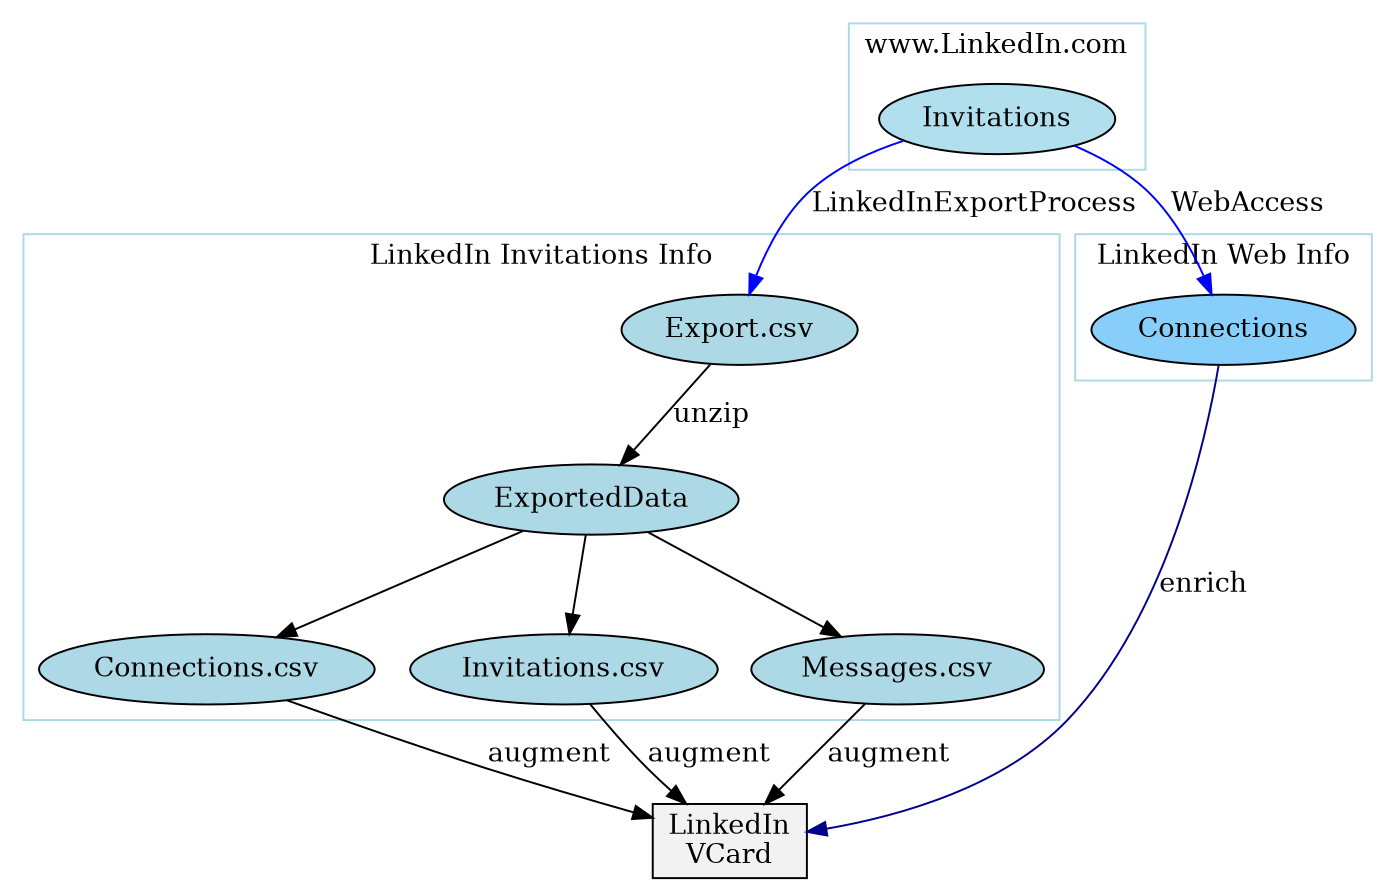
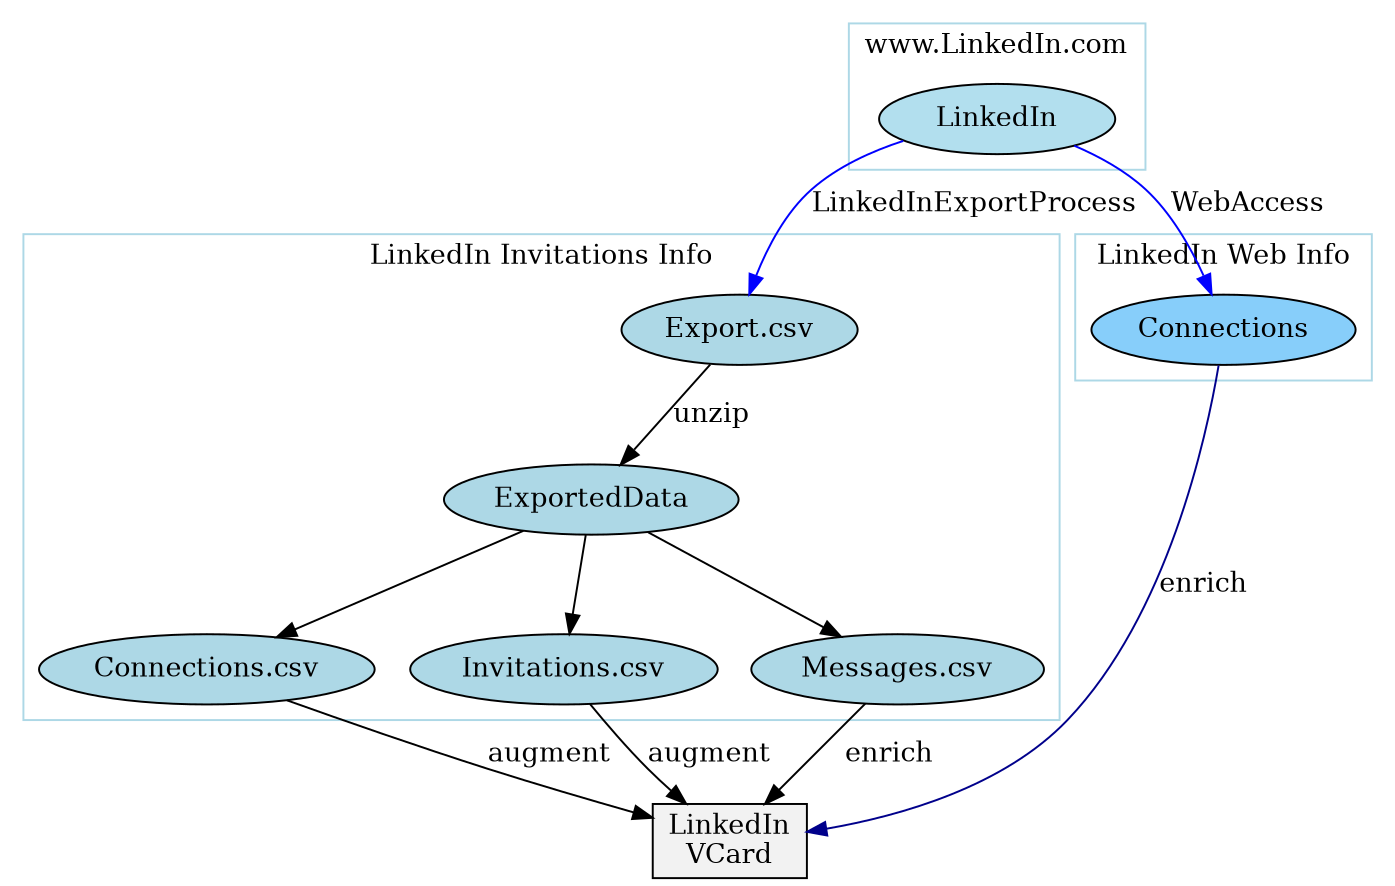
node "Invitations": label "Invitations" -> "LinkedIn"
edge "Messages.csv" -> "LinkedIn VCard": label "augment" -> "enrich"
